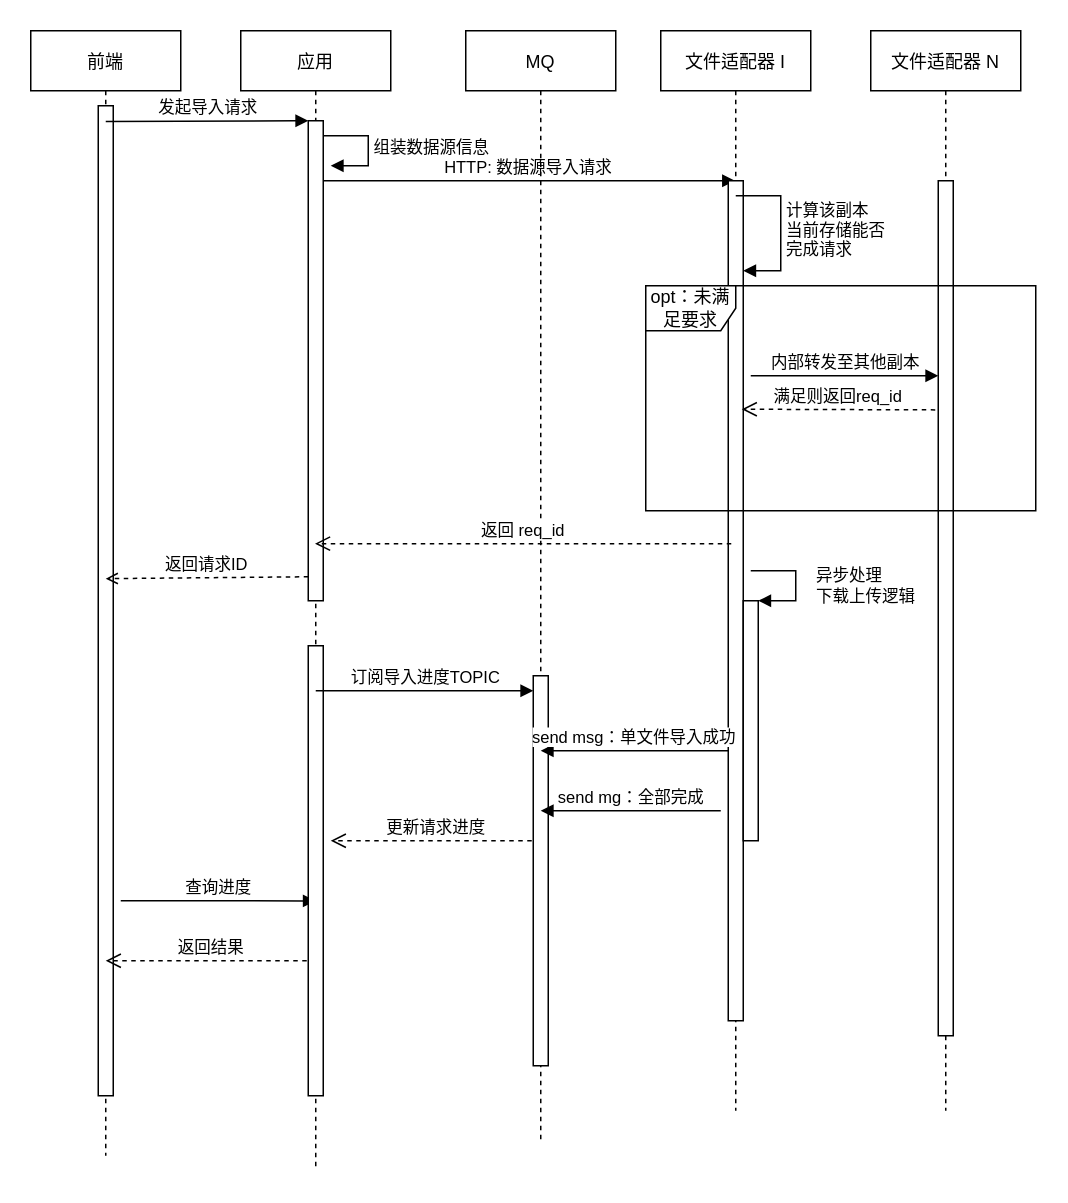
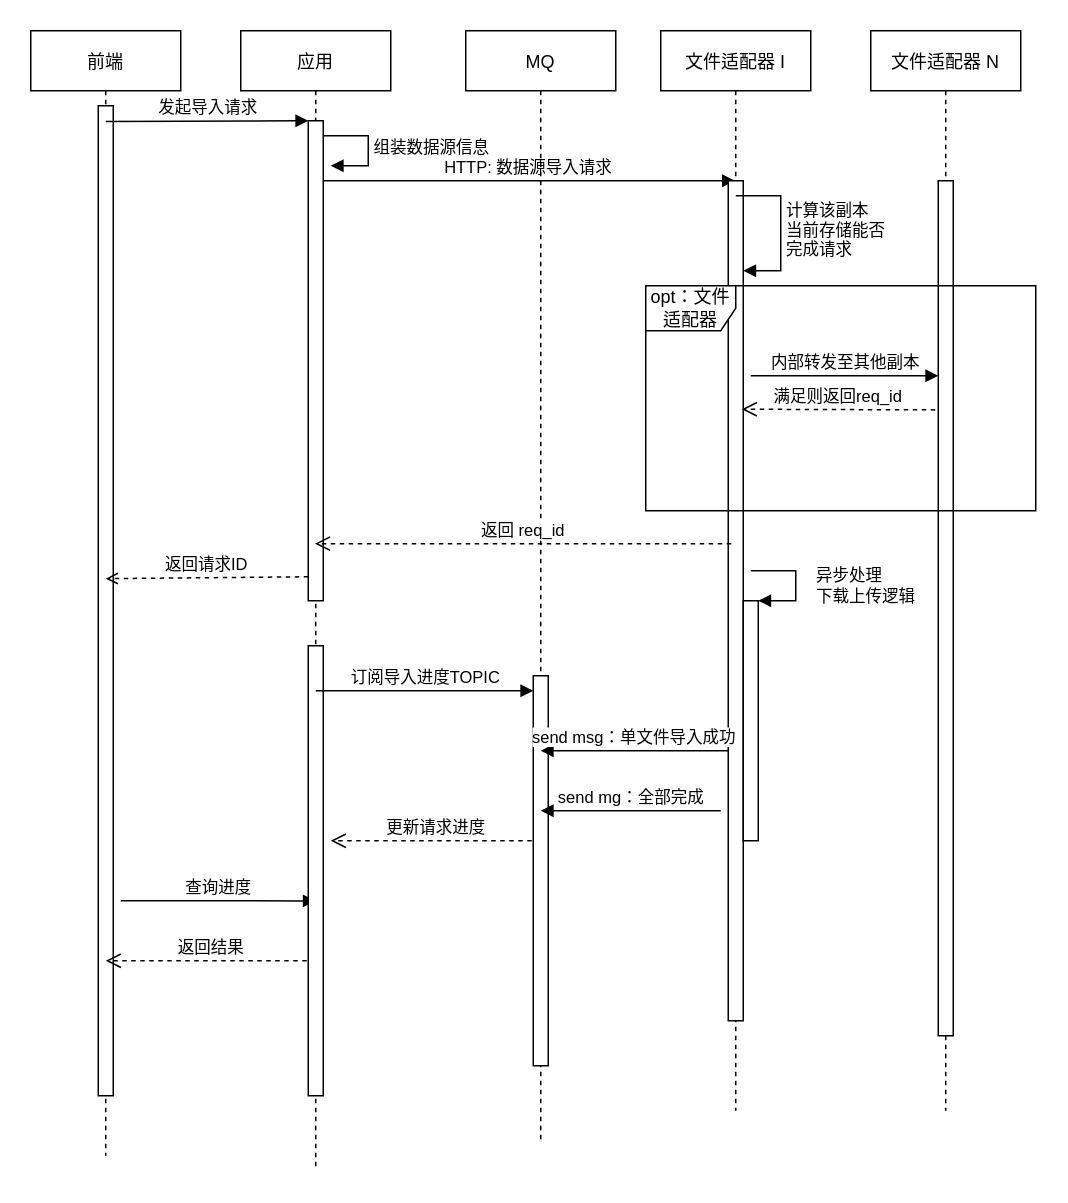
node "opt：未满足要求": label "opt：未满足要求" -> "opt：文件适配器"
